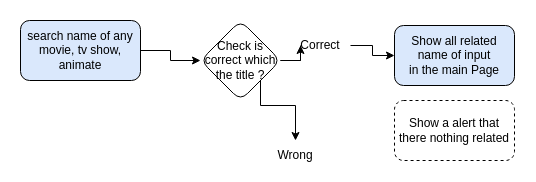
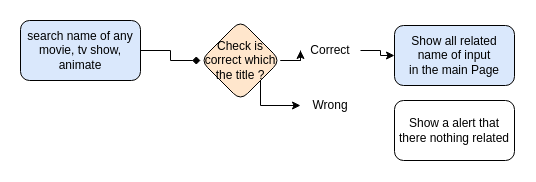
node "Correct": moved (321, 46) -> (331, 51)
edge "search name of any movie, tv show, animate" -> "Check is correct which the title ?": arrowhead classic -> diamond
node "Check is correct which the title ?": fillcolor #ffffff -> #ffe6cc
node "Show a alert that there nothing related": style dashed -> solid
node "Wrong": moved (296, 156) -> (331, 106)
